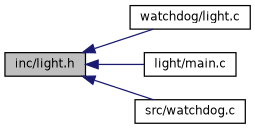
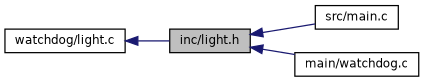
edge "watchdog/light.c" -> "inc/light.h": reversed
node "light/main.c": label "light/main.c" -> "src/main.c"
node "src/watchdog.c": label "src/watchdog.c" -> "main/watchdog.c"
